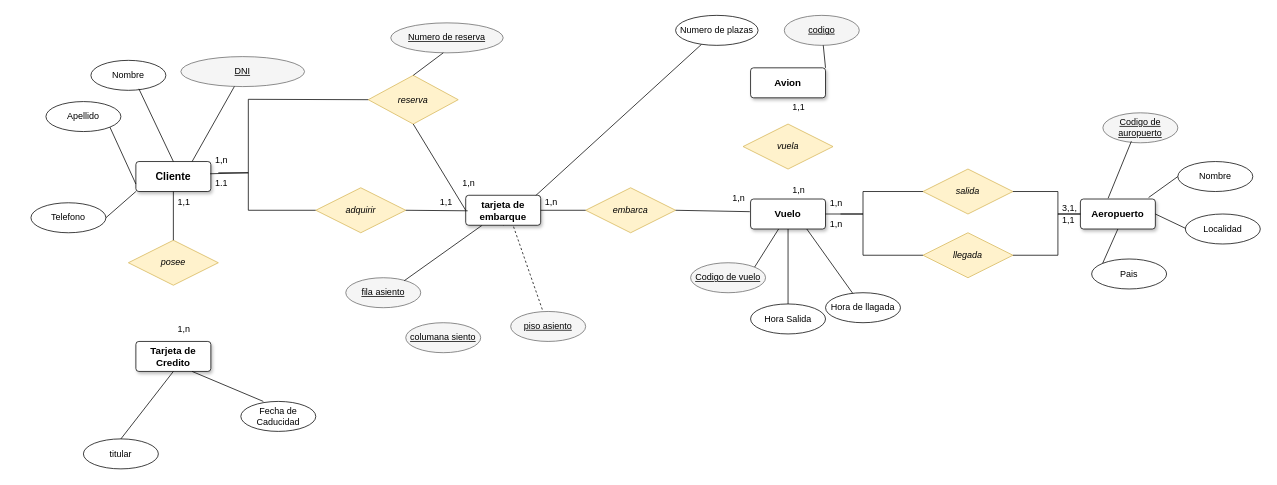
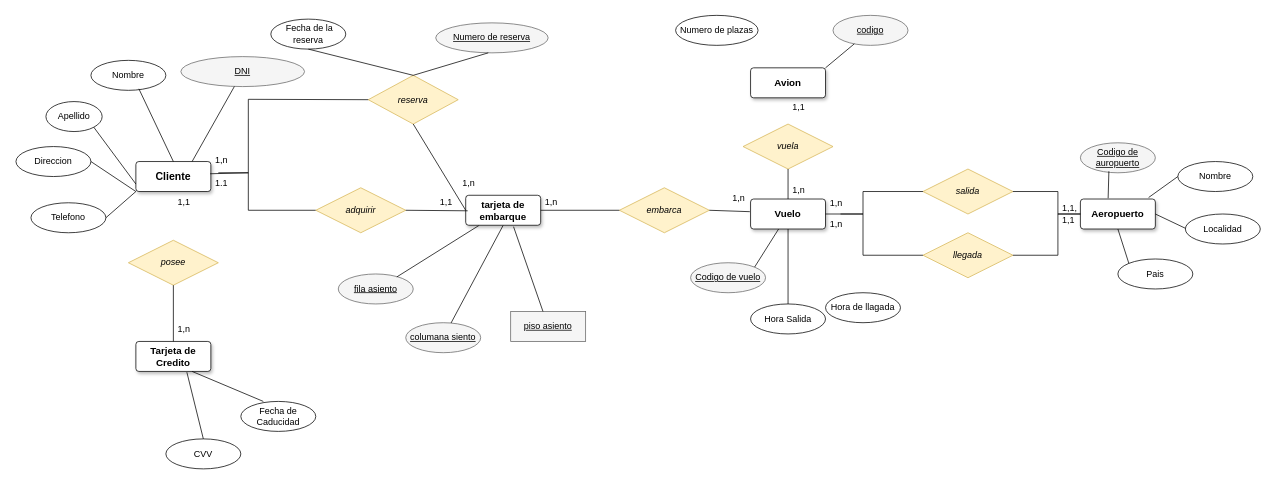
node "codigo": moved (822, 30) -> (870, 30)
node "Fecha de la reserva": added
node "Numero de reserva": moved (447, 38) -> (492, 38)
edge "Fecha de la reserva" -- "reserva": added
node "Apellido": size 75x30 -> 56x30
edge "Numero de plazas" -- "tarjeta de embarque": now "columana siento" -- "tarjeta de embarque"
node "Codigo de auropuerto": moved (1140, 128) -> (1118, 158)
node "Direccion": added
edge "Direccion" -- "Cliente": added
edge "vuela" -- "Vuelo": added
node "3,1,": label "3,1," -> "1,1,"
node "embarca": moved (630, 210) -> (664, 210)
edge "Cliente" -- "posee": removed
edge "Vuelo" -- "Hora de llagada": removed
edge "tarjeta de embarque" -- "piso asiento": style dashed -> solid
node "Pais": moved (1129, 274) -> (1155, 274)
node "fila asiento": moved (383, 293) -> (375, 289)
edge "posee" -- "Tarjeta de Credito": added
node "piso asiento": shape ellipse -> rectangle
edge "Tarjeta de Credito" -- "titular": removed
edge "Tarjeta de Credito" -- "CVV": added
node "titular": removed
node "CVV": added
